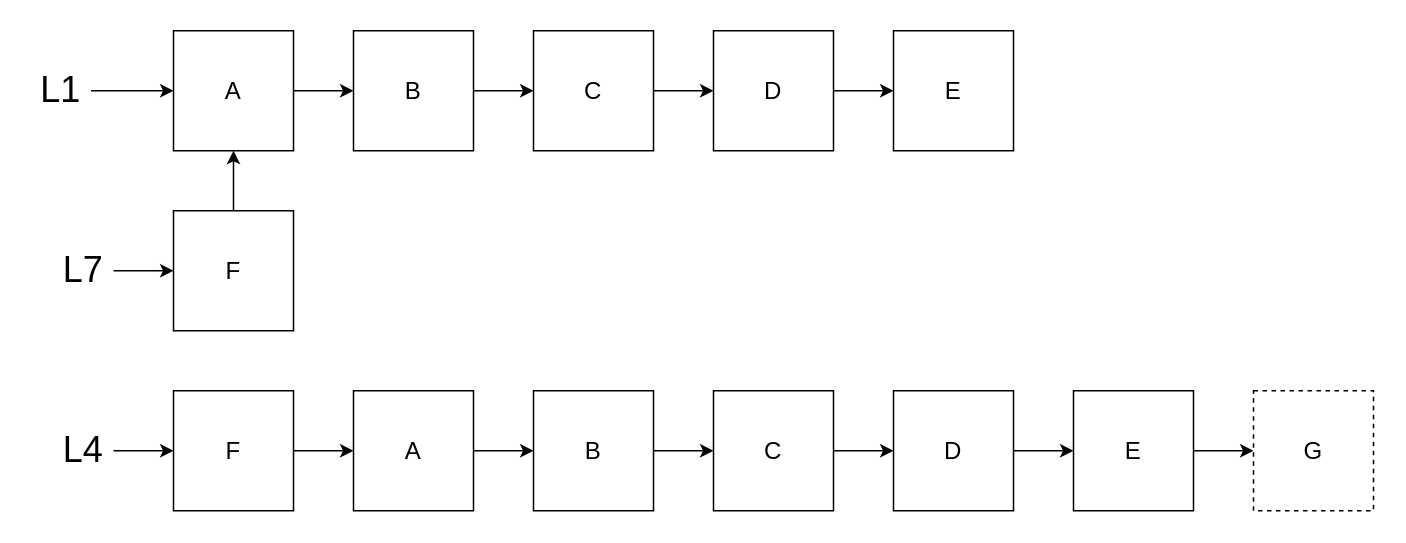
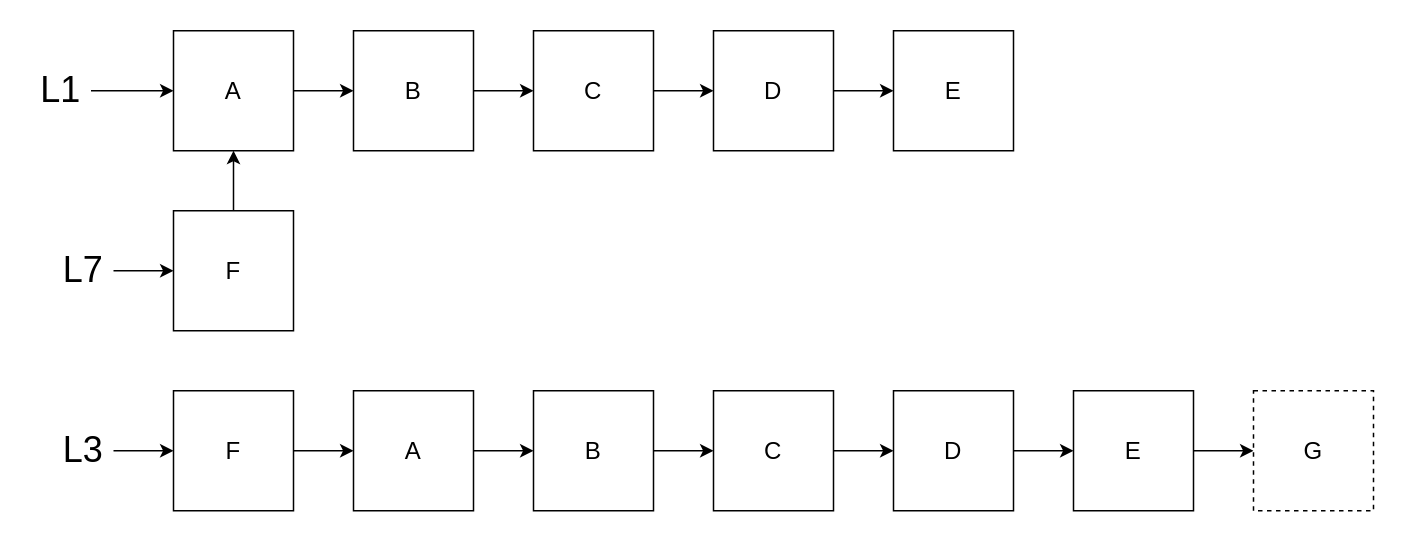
node "L4": label "L4" -> "L3"
